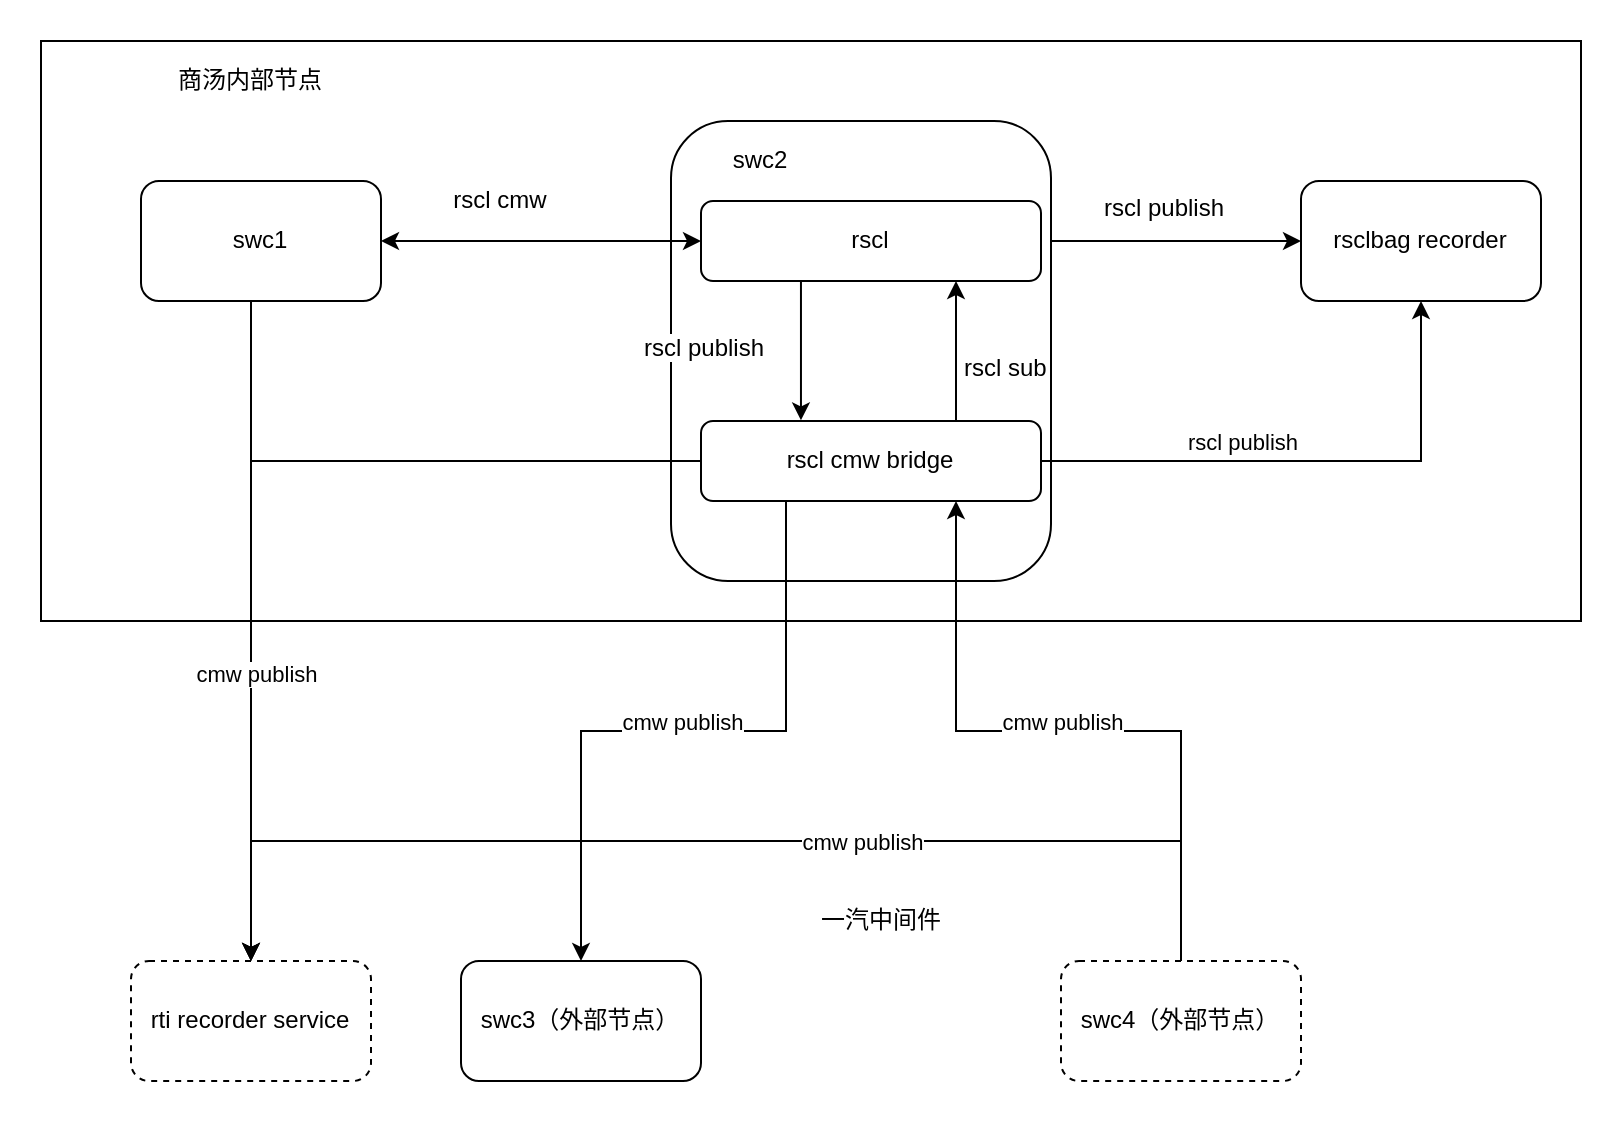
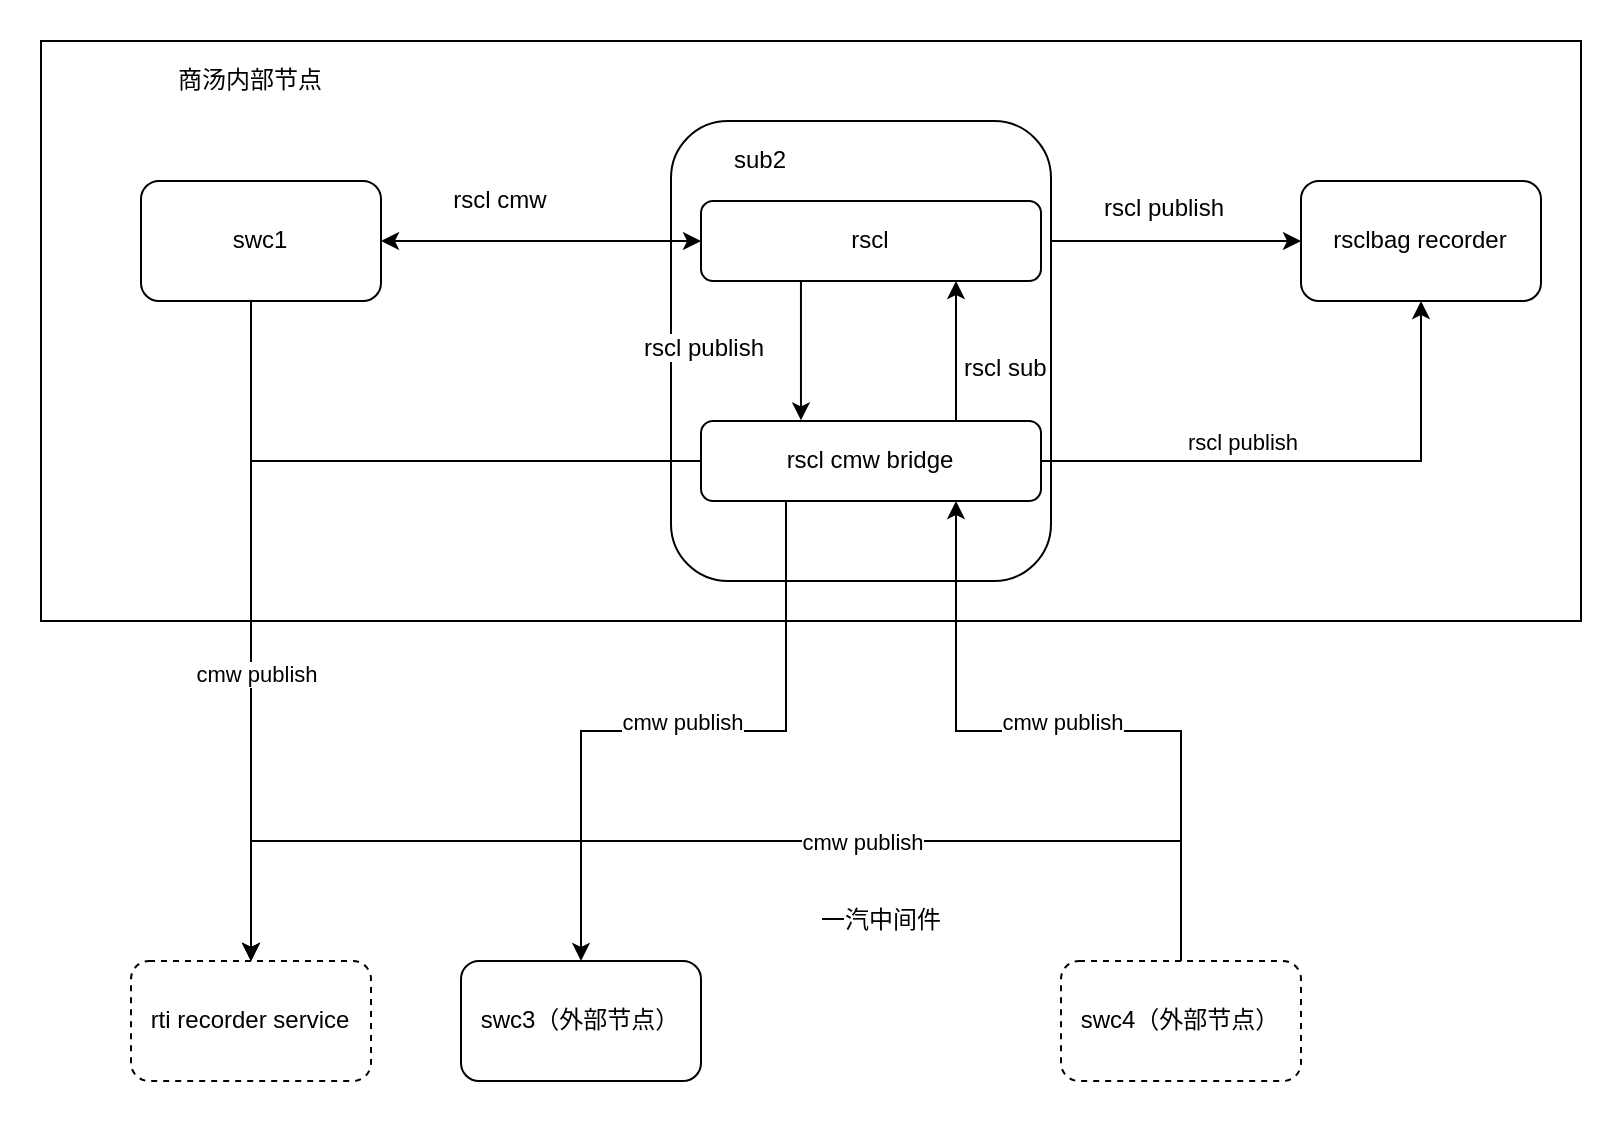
node "swc2": label "swc2" -> "sub2"
